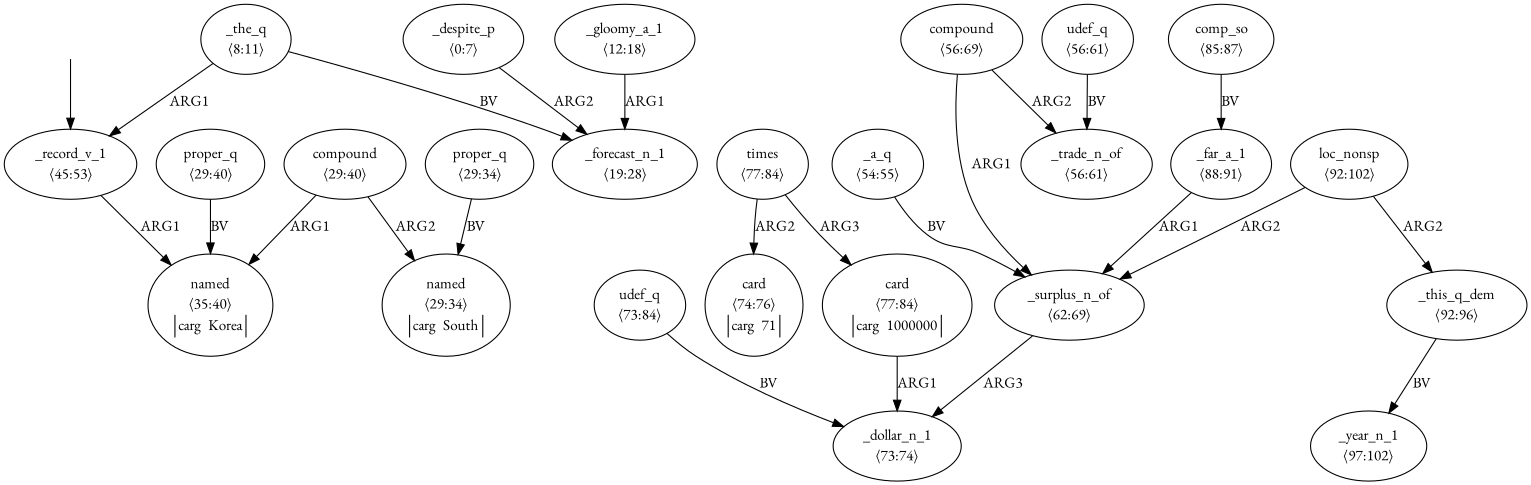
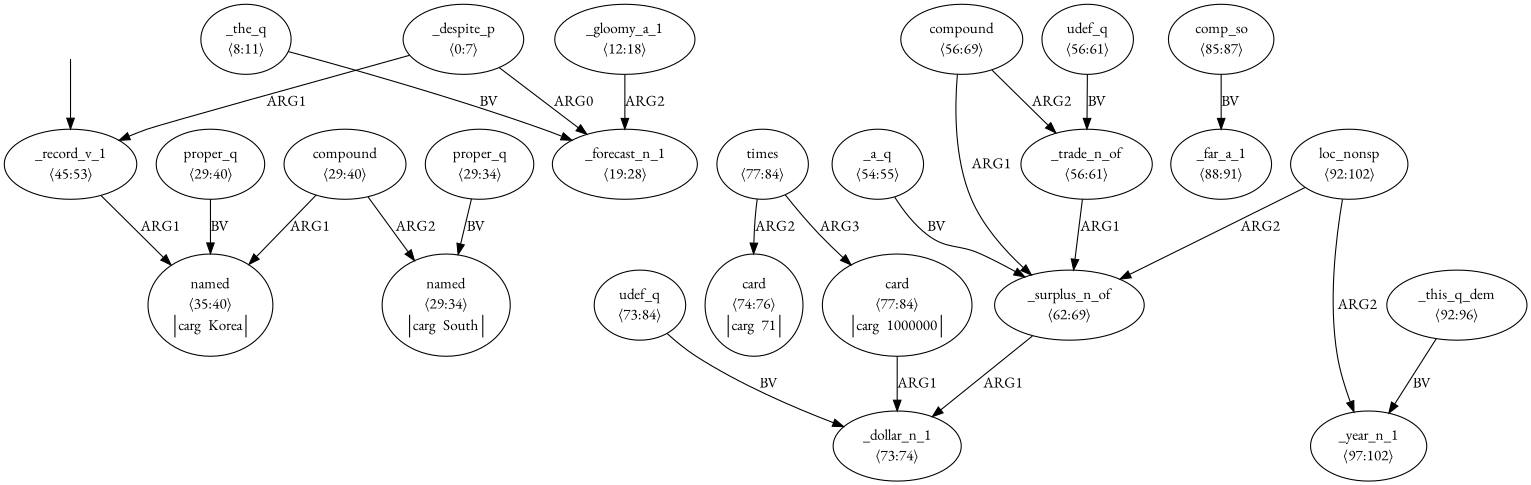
edge "_the_q" -> "_record_v_1": now "_despite_p" -> "_record_v_1"
edge "_despite_p" -> "_forecast_n_1": label "ARG2" -> "ARG0"
edge "_gloomy_a_1" -> "_forecast_n_1": label "ARG1" -> "ARG2"
edge "_far_a_1" -> "_surplus_n_of": now "_trade_n_of" -> "_surplus_n_of"
edge "loc_nonsp" -> "_this_q_dem": now "loc_nonsp" -> "_year_n_1"
edge "_surplus_n_of" -> "_dollar_n_1": label "ARG3" -> "ARG1"
